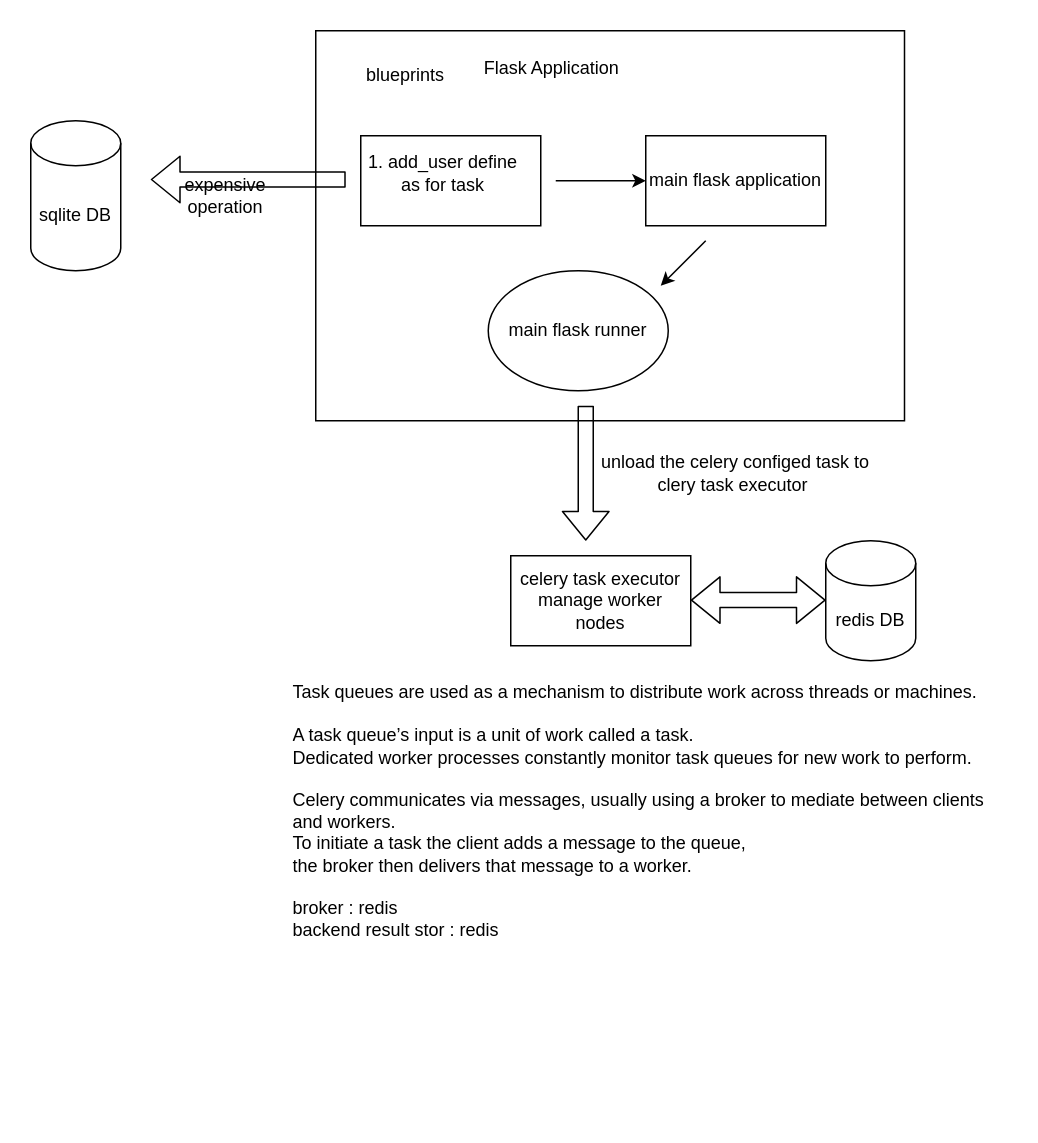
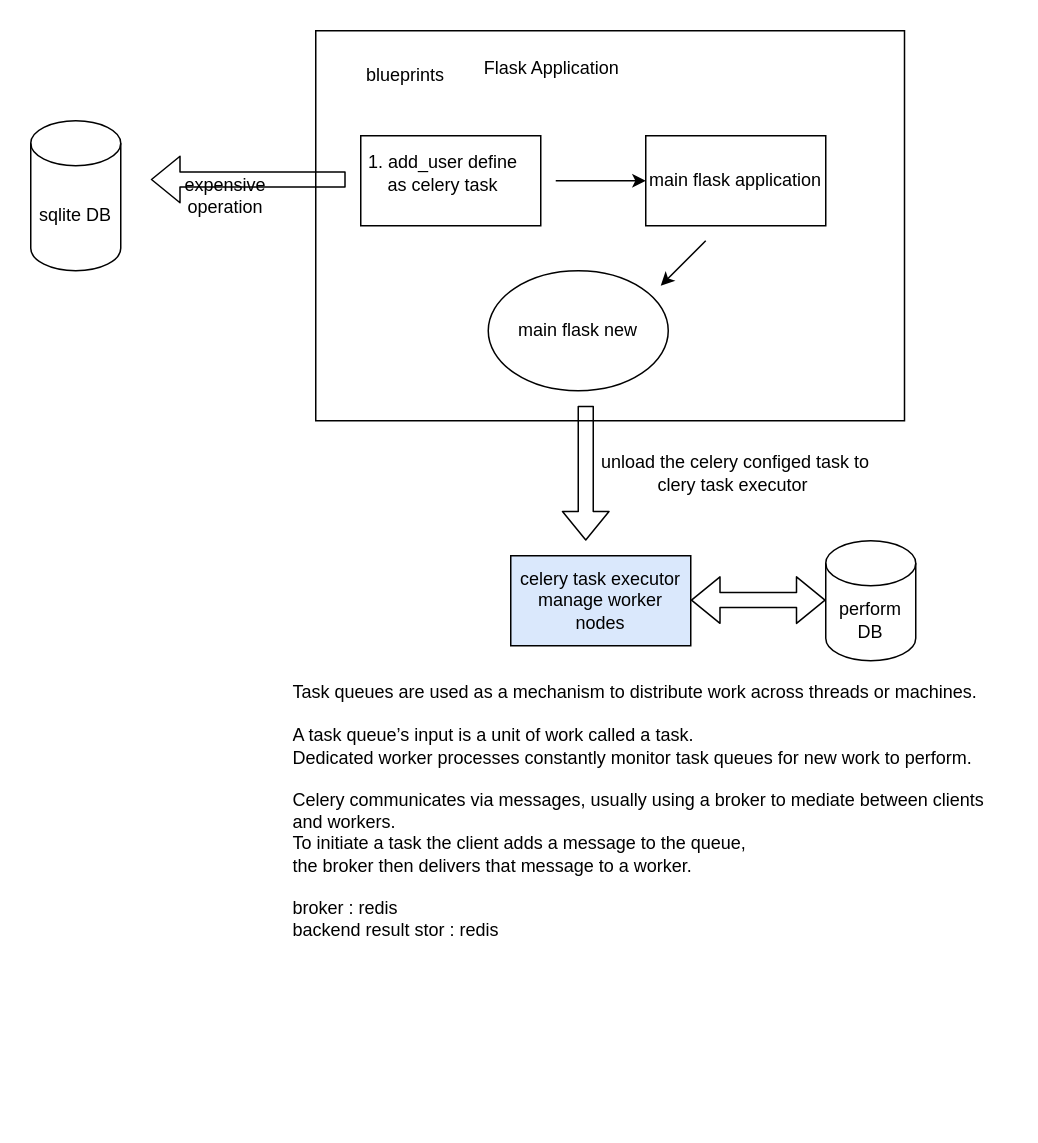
node "1. add_user define as for task": label "1. add_user define as for task" -> "1. add_user define as celery task"
node "main flask runner": label "main flask runner" -> "main flask new"
node "celery task executor manage worker nodes": fillcolor #ffffff -> #dae8fc
node "redis DB": label "redis DB" -> "perform DB"
